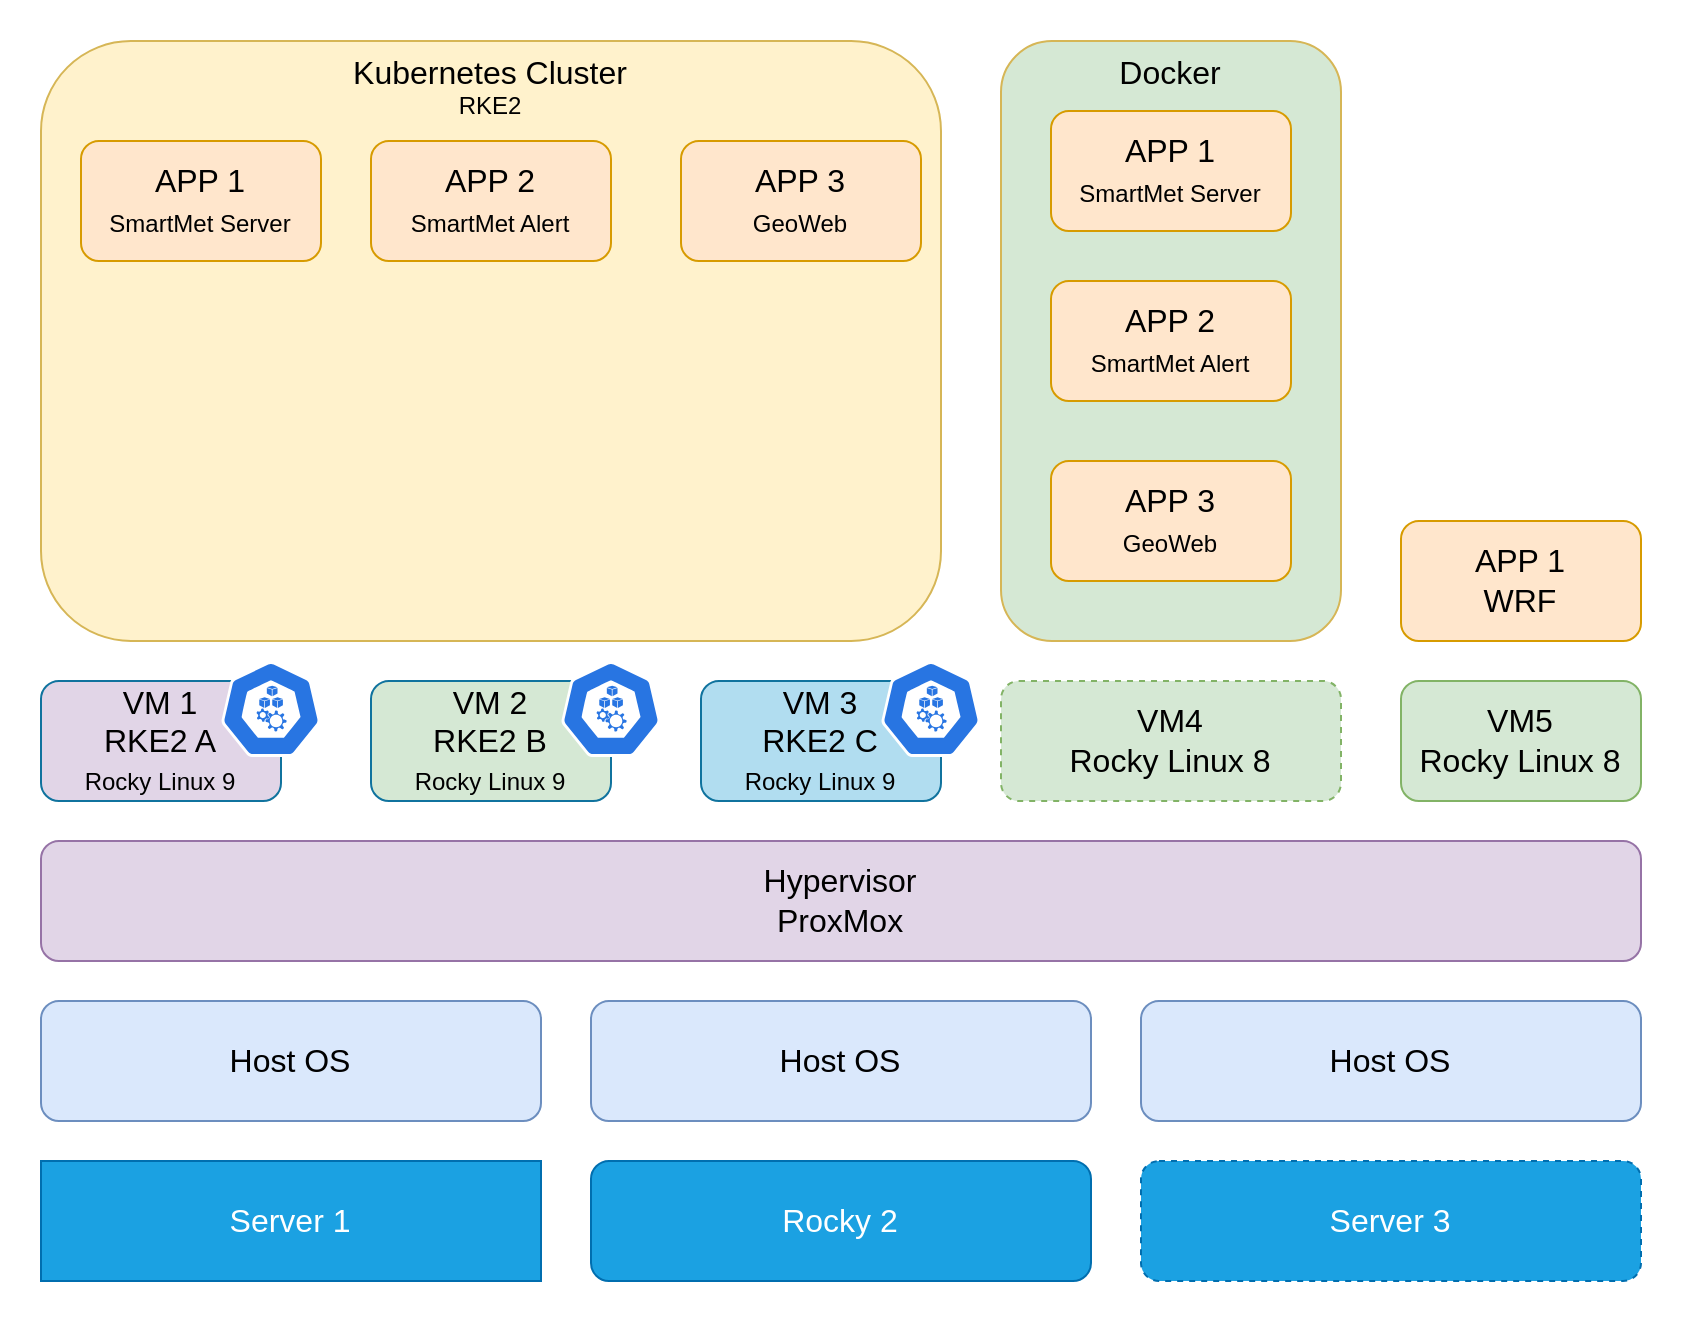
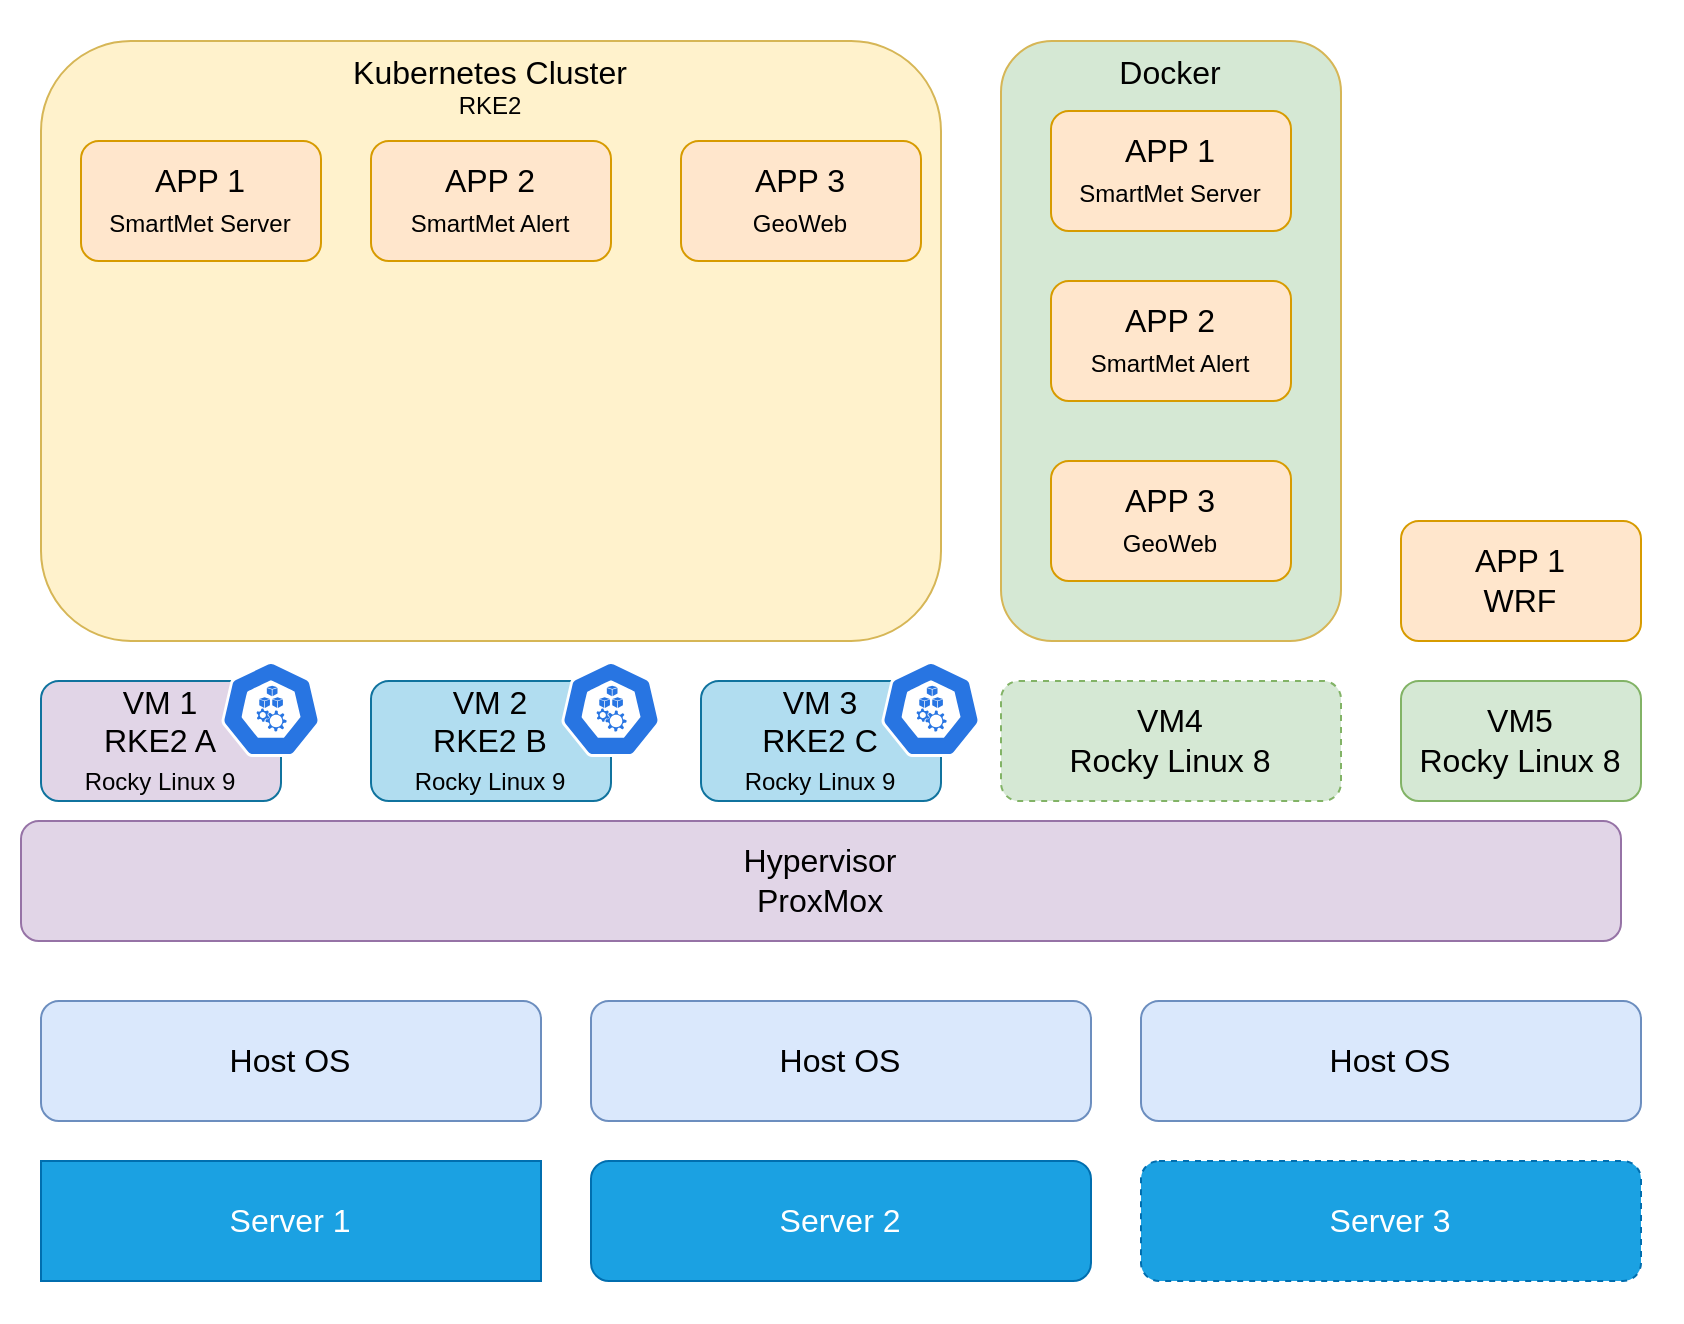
node "VM 2 RKE2 B Rocky Linux 9": fillcolor #d5e8d4 -> #b1ddf0
node "Hypervisor ProxMox": moved (841, 901) -> (821, 881)
node "Rocky 2": label "Rocky 2" -> "Server 2"
